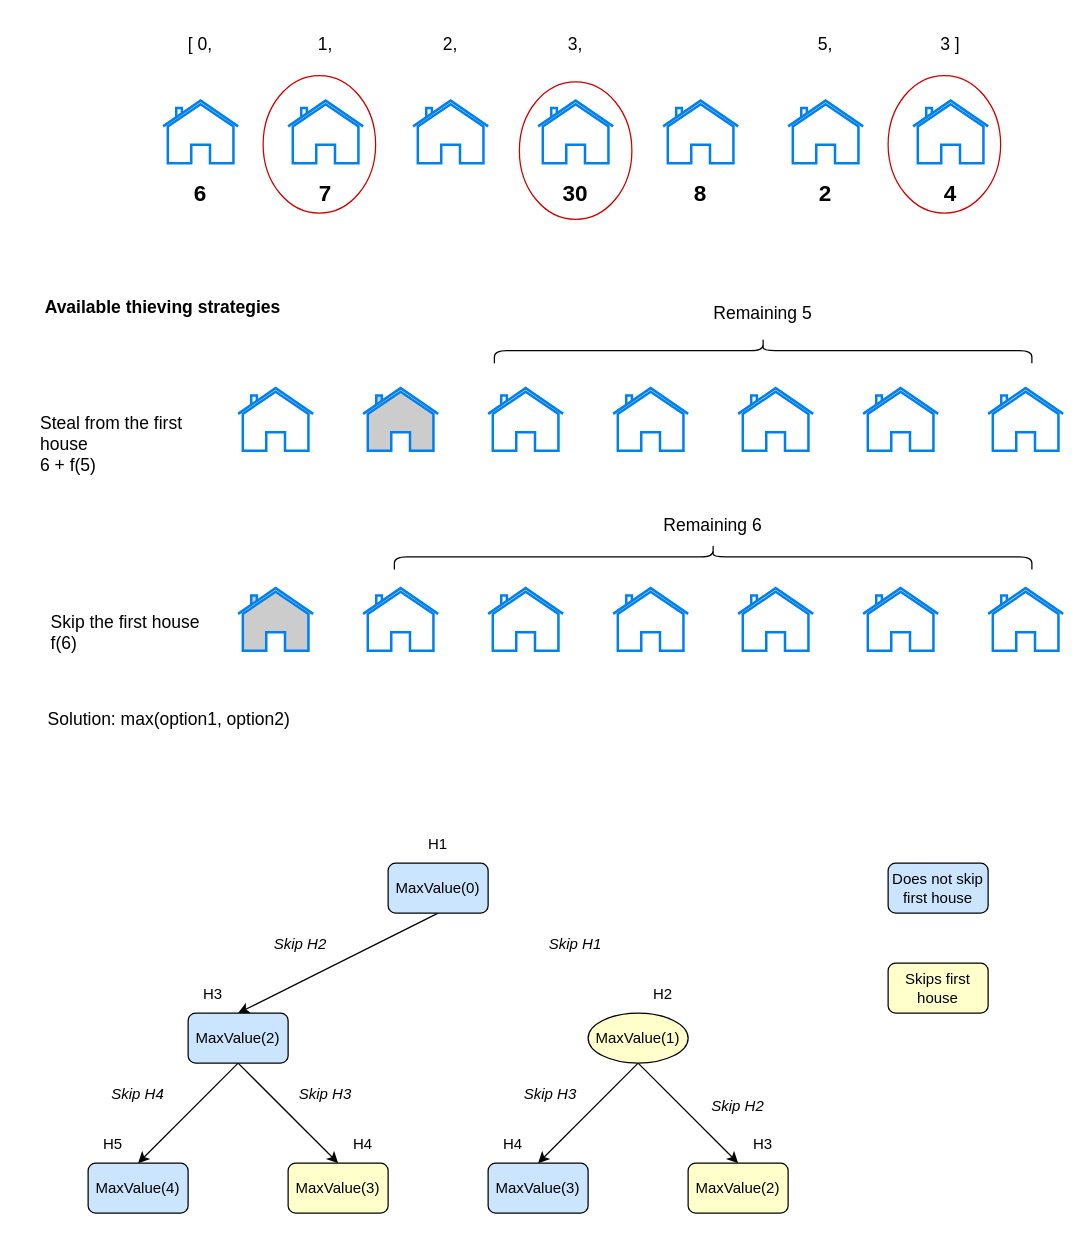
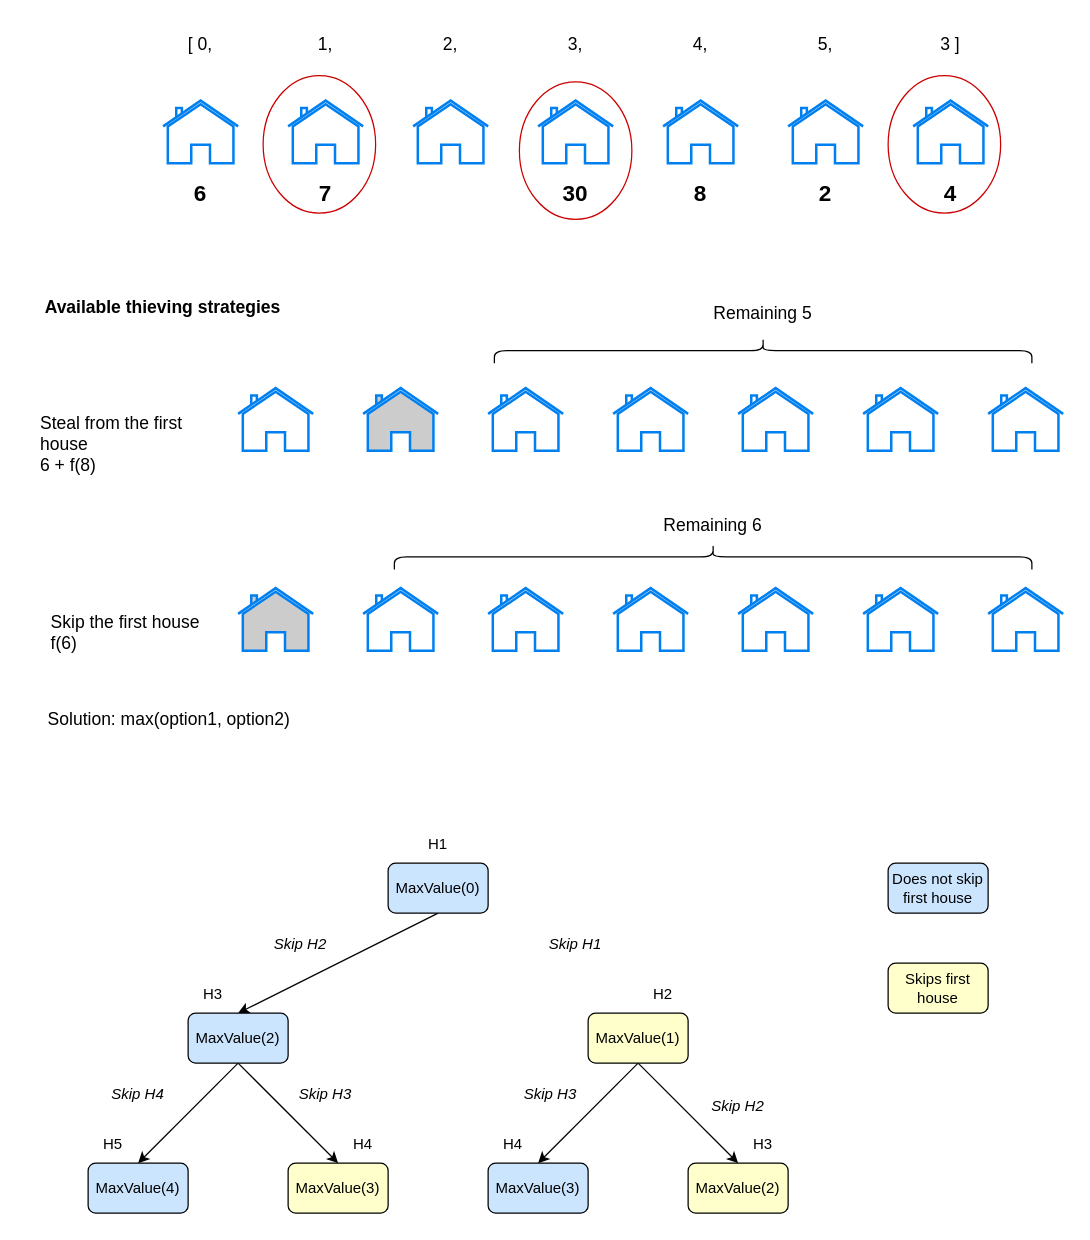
node "4,": added
node "Steal from the first house 6 + f(5)": label "Steal from the first house 6 + f(5)" -> "Steal from the first house 6 + f(8)"
node "MaxValue(1)": shape ellipse -> rounded rectangle
